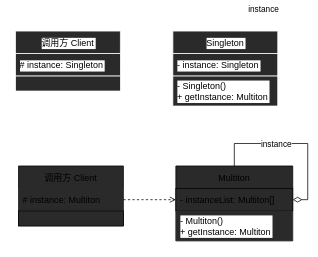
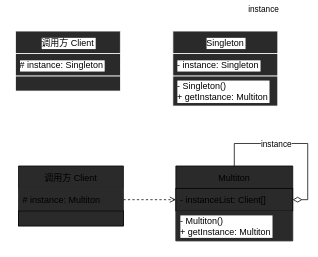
node "- instanceList: Multiton[]": label "- instanceList: Multiton[]" -> "- instanceList: Client[]"
